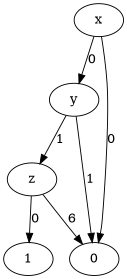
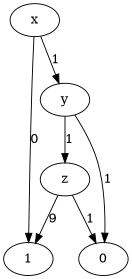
edge "x" -> "y": label "0" -> "1"
edge "x" -> "0": now "x" -> "1"
edge "z" -> "1": label "0" -> "9"
edge "z" -> "0": label "6" -> "1"
